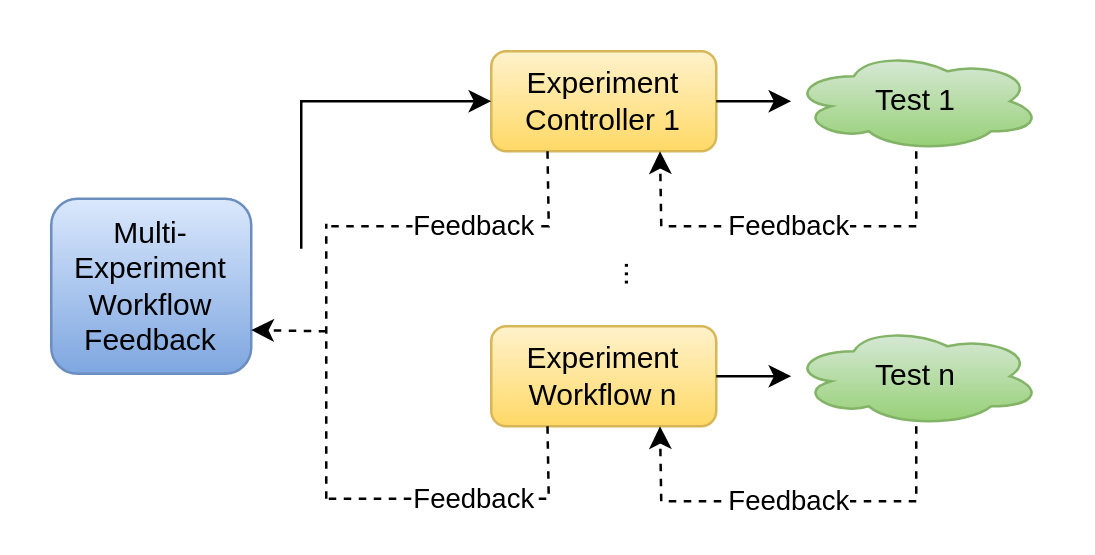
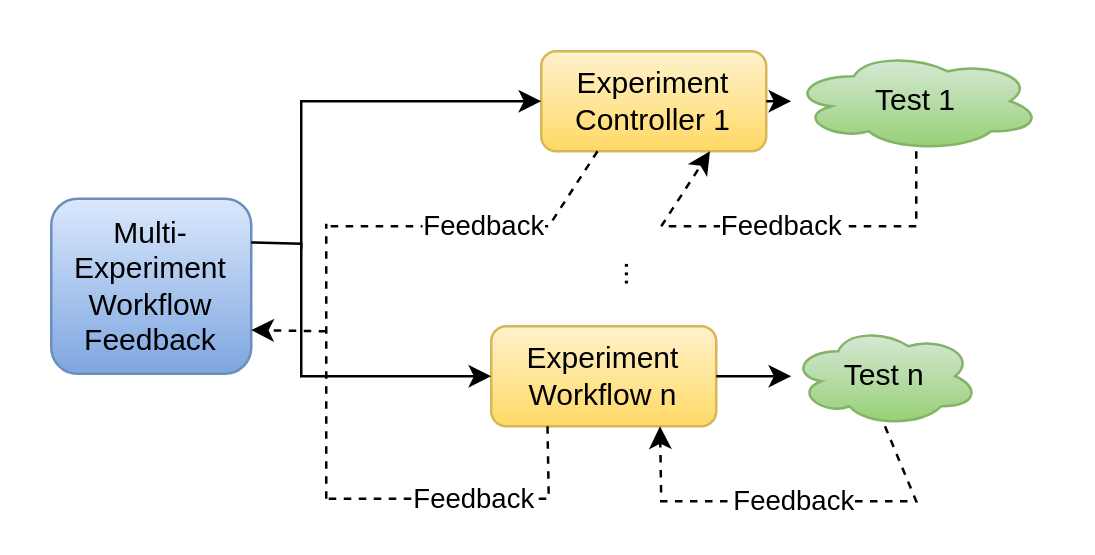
node "Experiment Controller 1": moved (604, 101) -> (654, 101)
edge "Multi-Experiment Workflow Feedback" -> "Experiment Workflow n": added
node "Test n": size 250x100 -> 188x100
